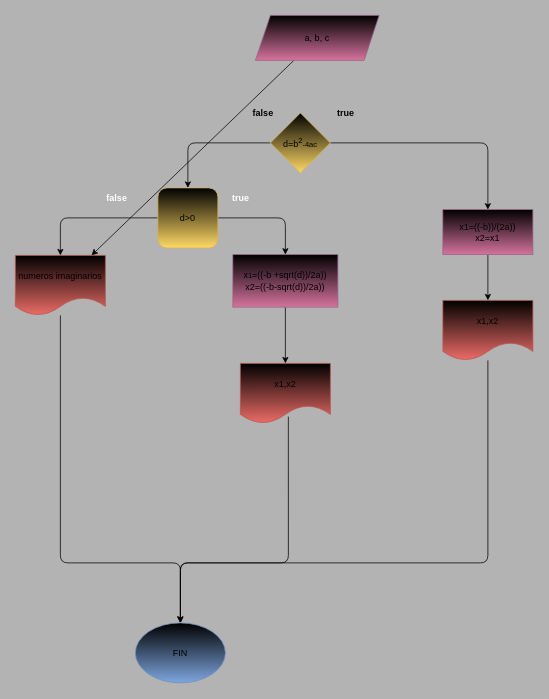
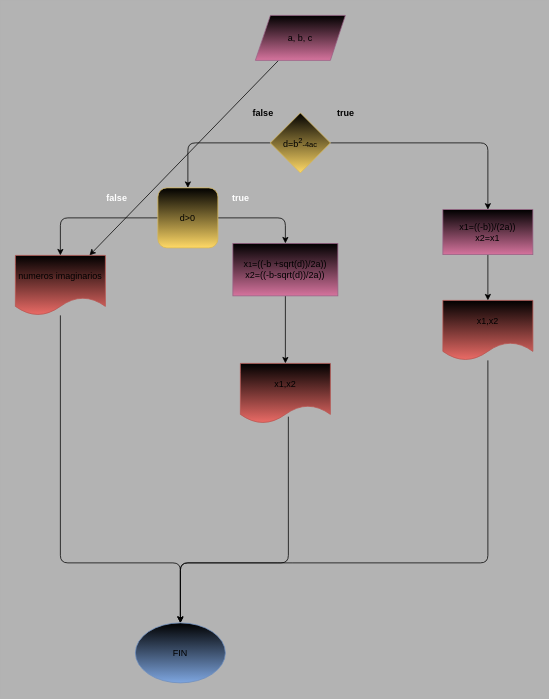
node "a, b, c": size 124x45 -> 90x45
node "x1=((-b +sqrt(d))/2a)) x2=((-b-sqrt(d))/2a))": moved (285, 281) -> (285, 270)
